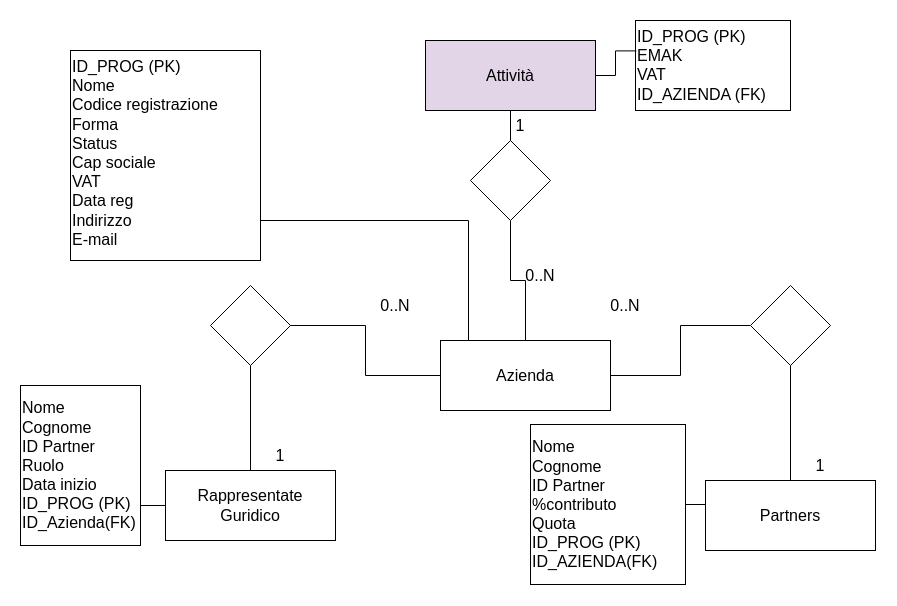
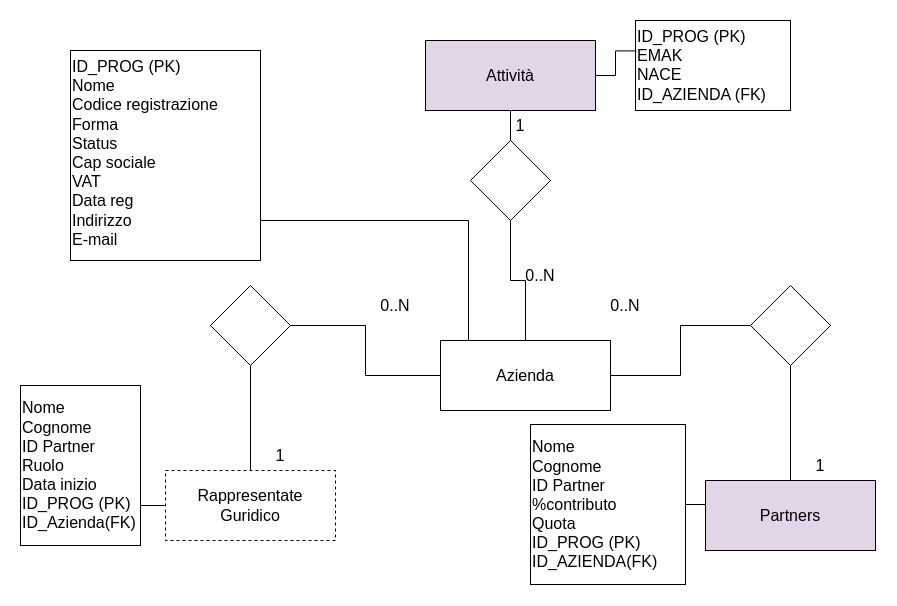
node "ID_PROG (PK) EMAK VAT ID_AZIENDA (FK)": label "ID_PROG (PK) EMAK VAT ID_AZIENDA (FK)" -> "ID_PROG (PK) EMAK NACE ID_AZIENDA (FK)"
node "Rappresentate Guridico": style solid -> dashed
node "Partners": fillcolor #ffffff -> #e1d5e7
